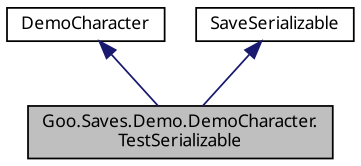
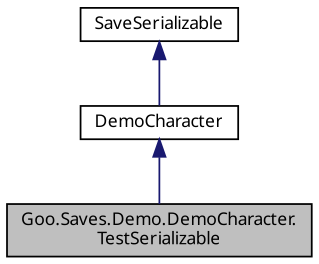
edge "Goo.Saves.Demo.DemoCharacter. TestSerializable" -> "SaveSerializable": now "DemoCharacter" -> "SaveSerializable"
